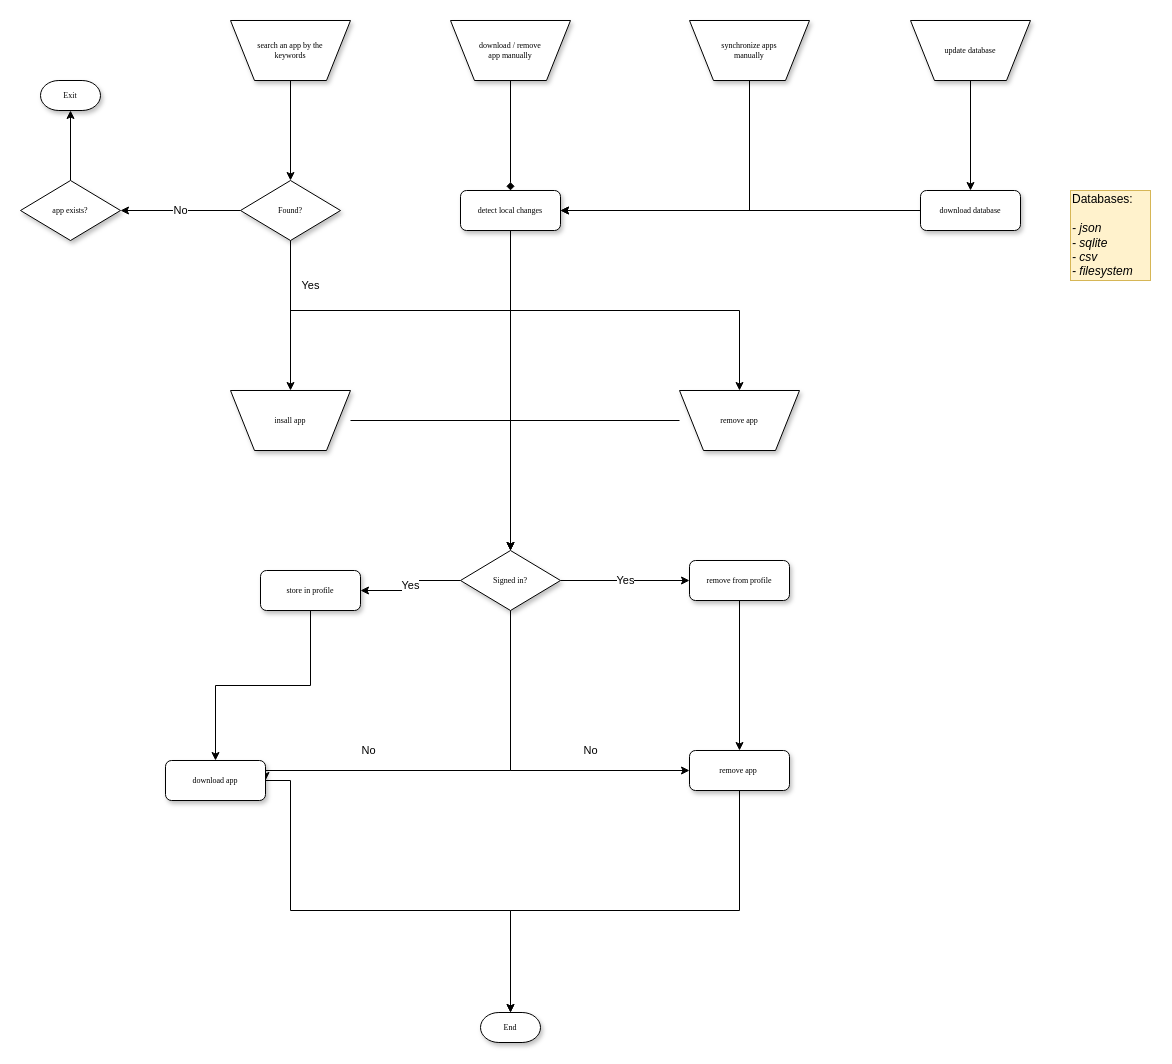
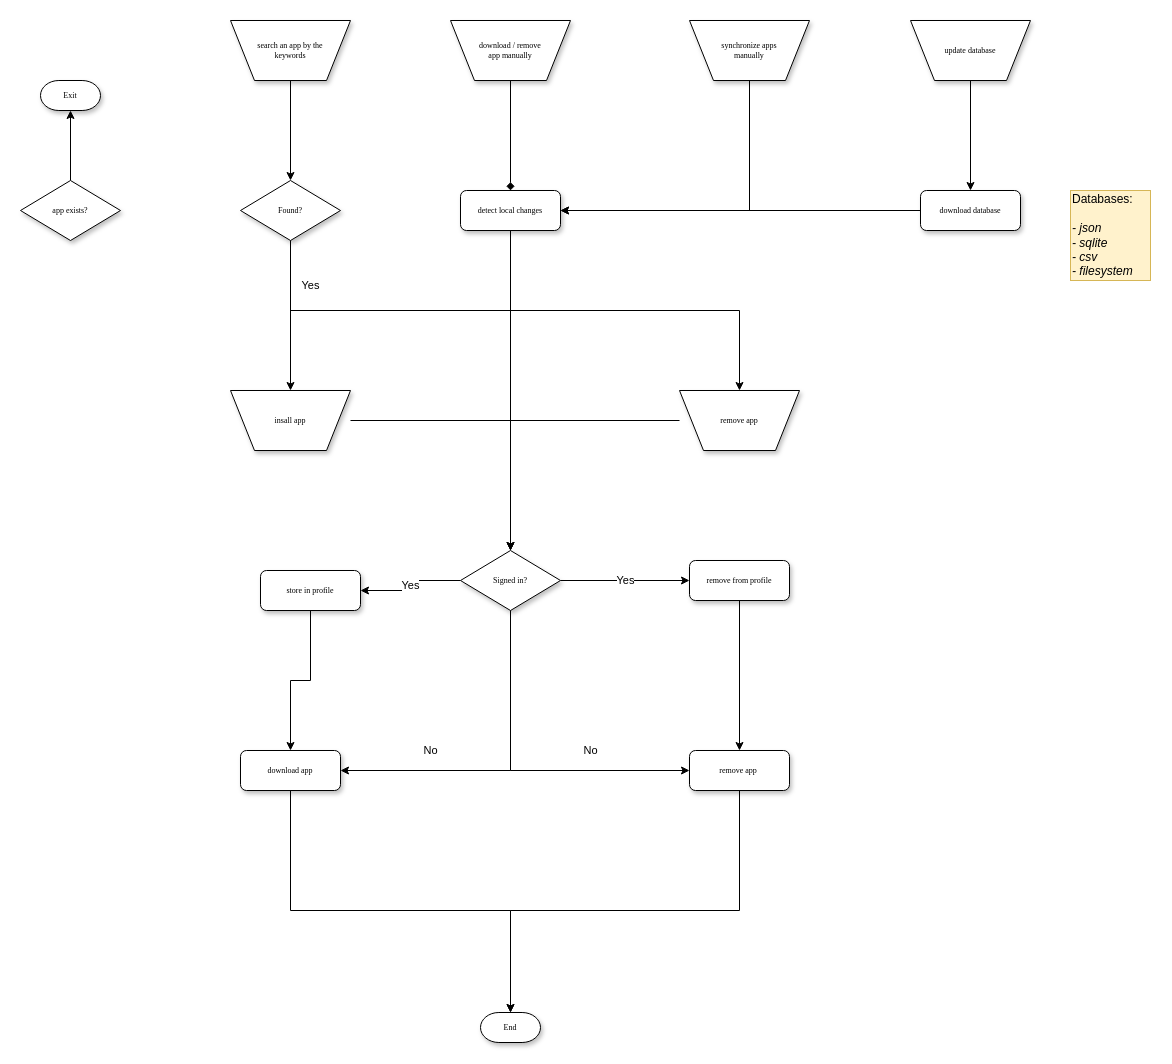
edge "Found?" -> "app exists?": removed, label "No"
node "download app": moved (216, 781) -> (291, 771)
